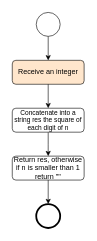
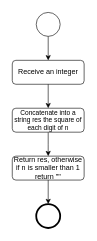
node "Receive an integer": fillcolor #ffe6cc -> #ffffff
